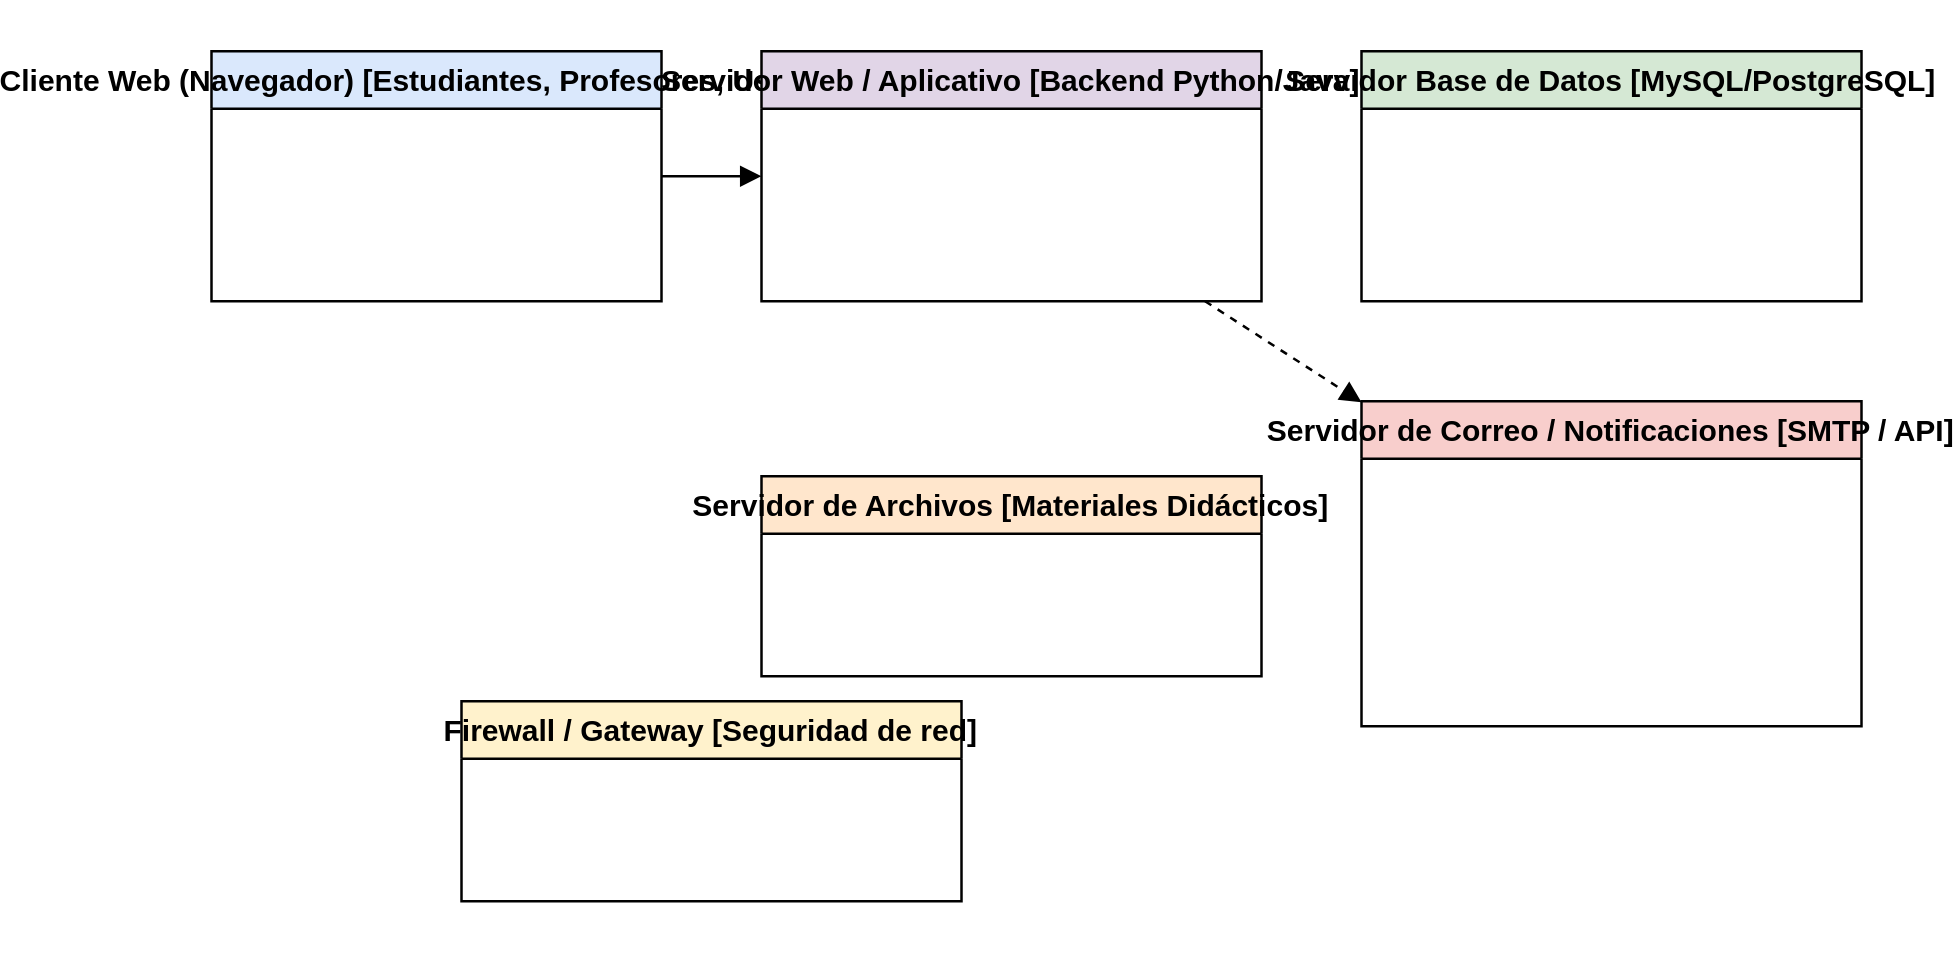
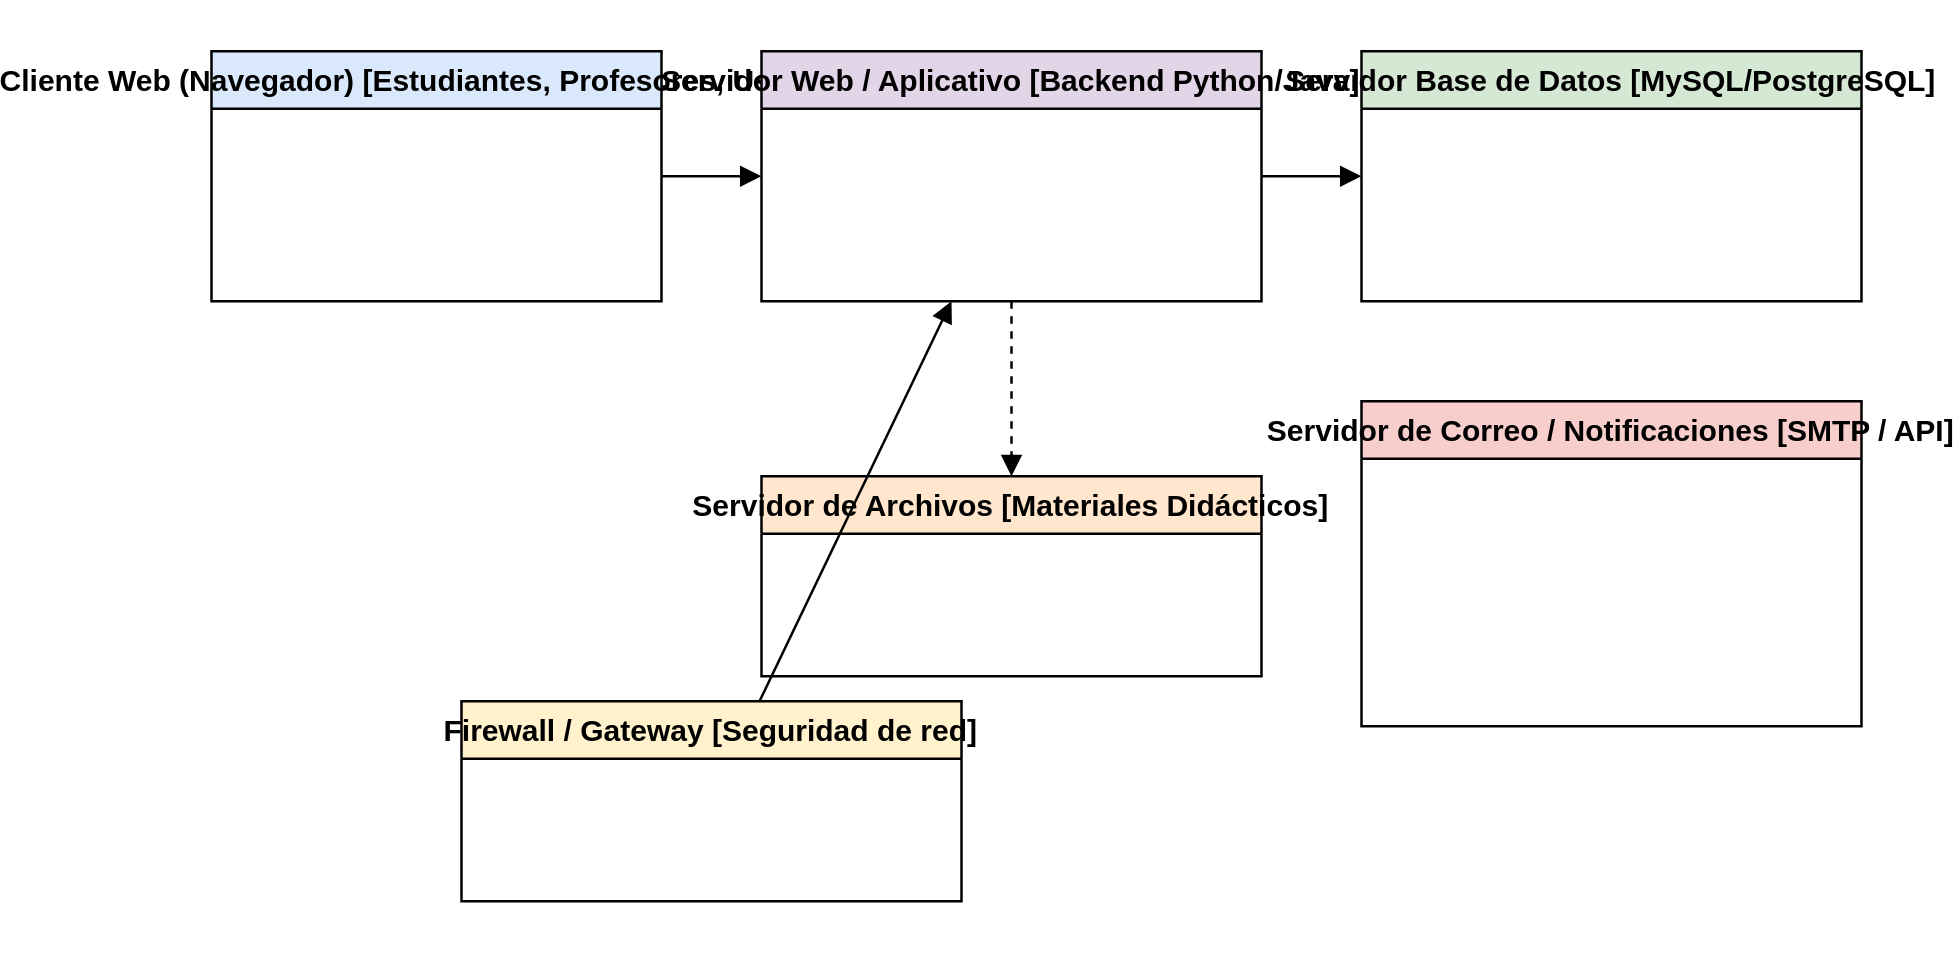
edge "Servidor Web / Aplicativo [Backend Python/Java]" -> "Servidor Base de Datos [MySQL/PostgreSQL]": added
edge "Servidor Web / Aplicativo [Backend Python/Java]" -> "Servidor de Correo / Notificaciones [SMTP / API]": removed
edge "Servidor Web / Aplicativo [Backend Python/Java]" -> "Servidor de Archivos [Materiales Didácticos]": added
edge "Firewall / Gateway [Seguridad de red]" -> "Servidor Web / Aplicativo [Backend Python/Java]": added
